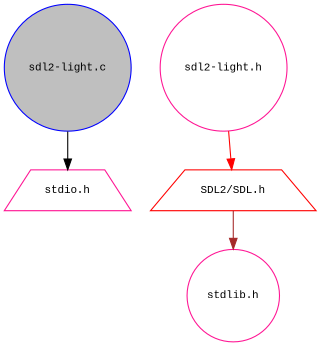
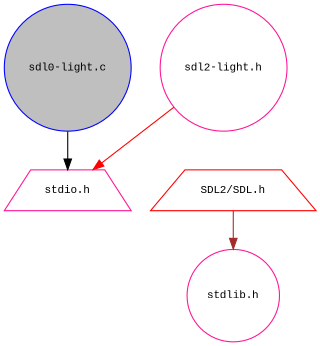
node "sdl2-light.c": label "sdl2-light.c" -> "sdl0-light.c"
edge "sdl2-light.h" -> "SDL2/SDL.h": now "sdl2-light.h" -> "stdio.h"
